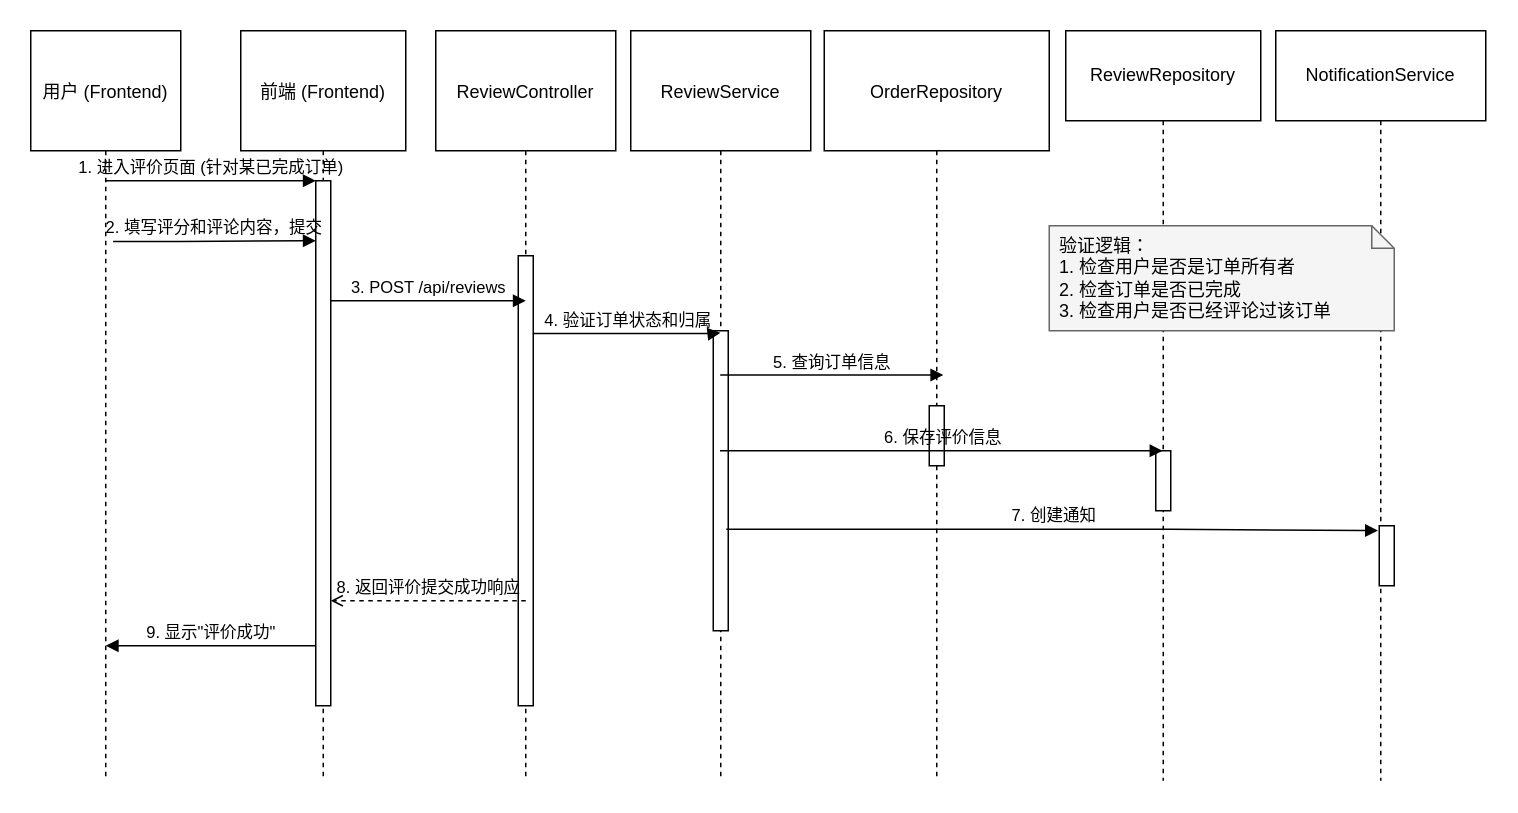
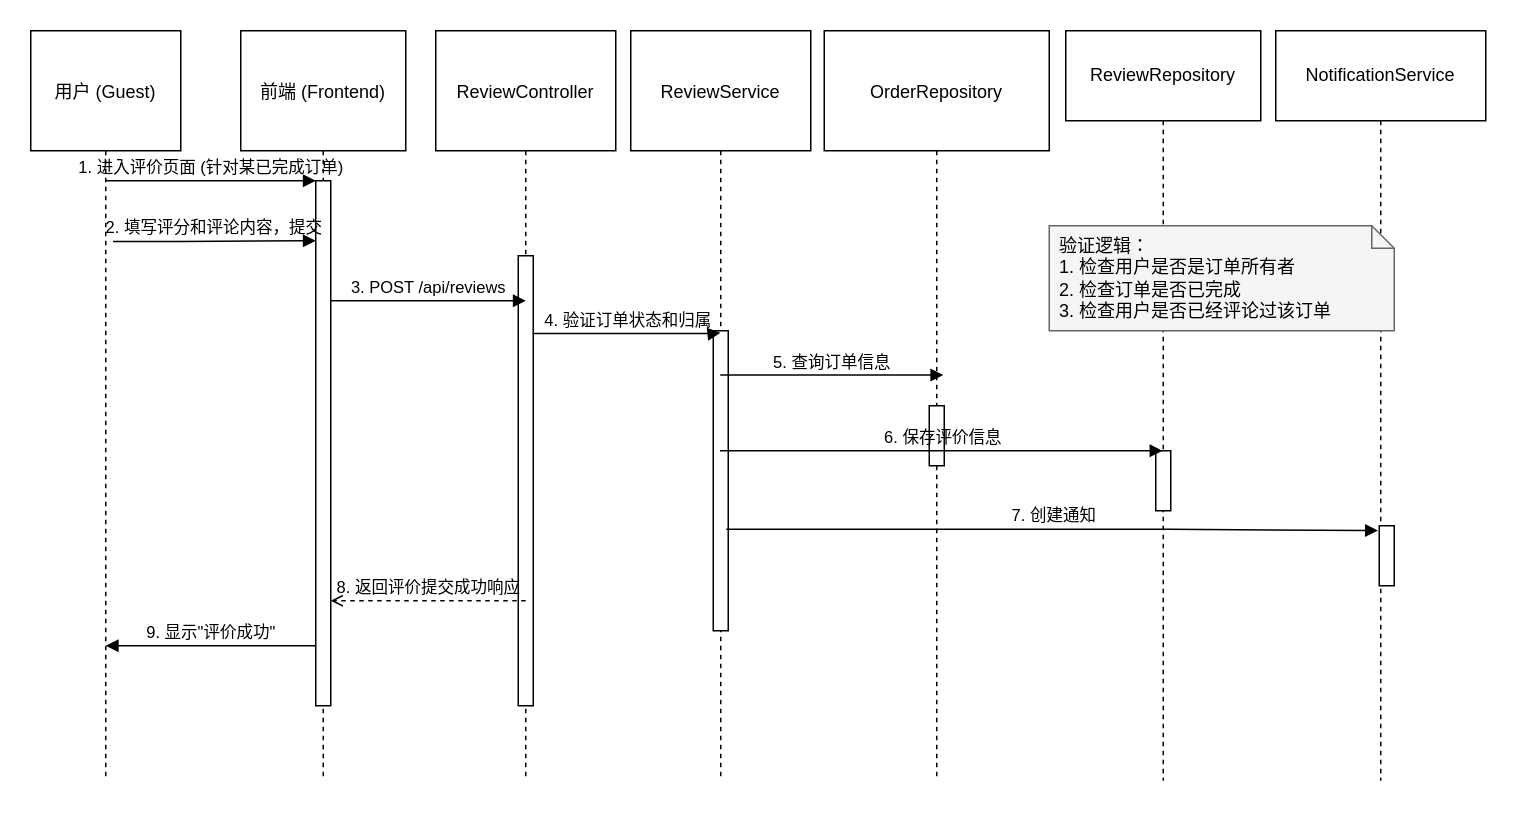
node "用户 (Frontend)": label "用户 (Frontend)" -> "用户 (Guest)"
